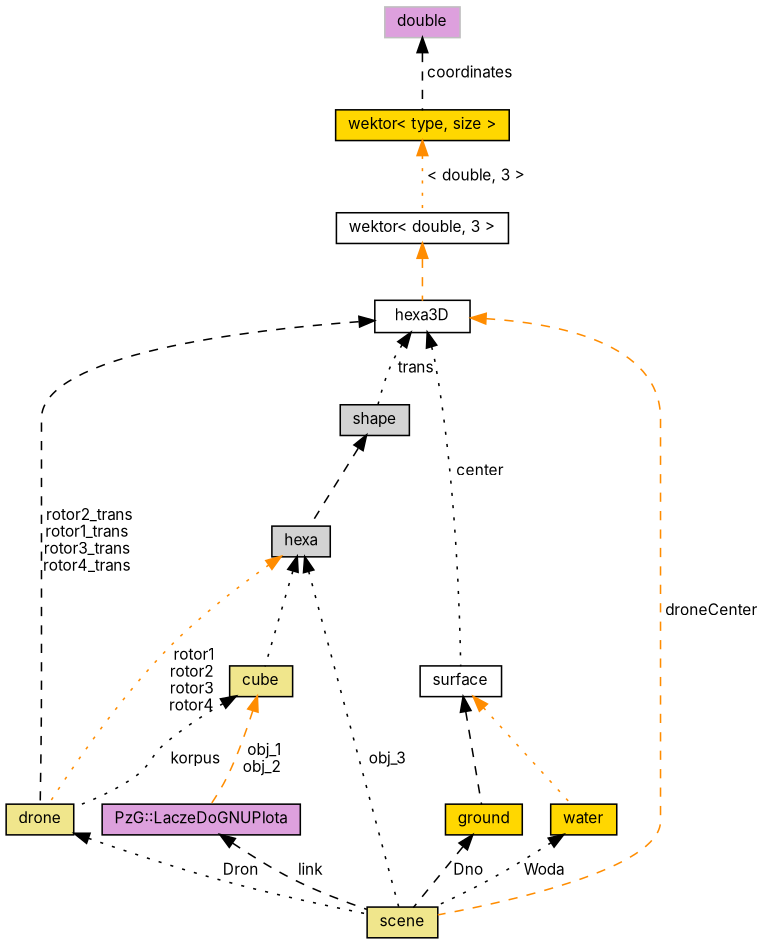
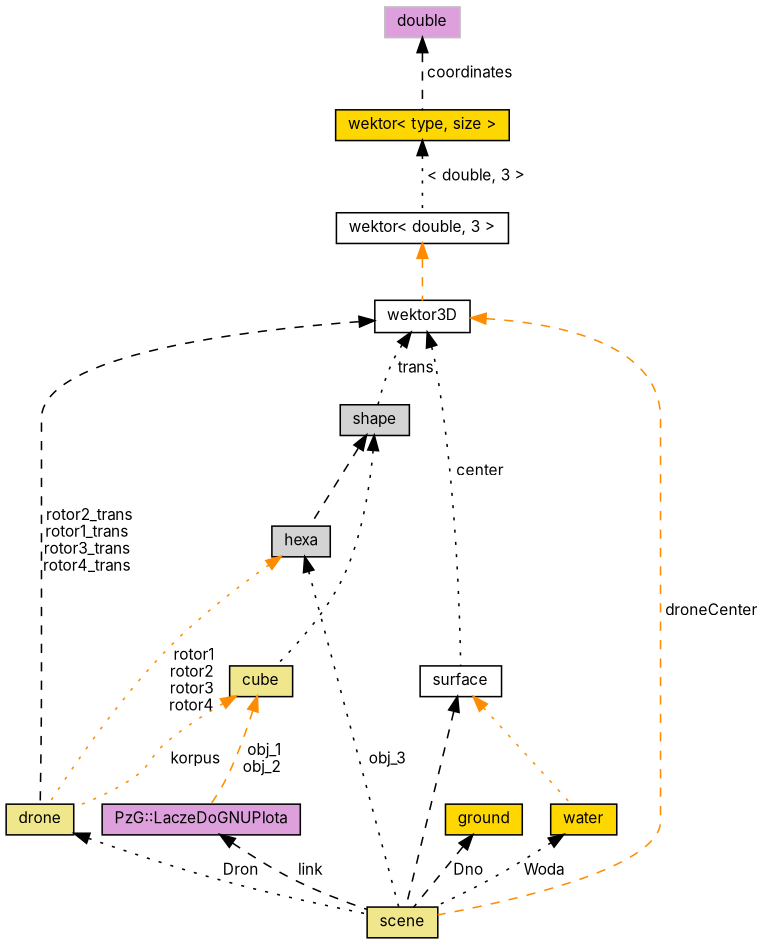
edge "wektor< double, 3 >" -> "wektor< type, size >": color darkorange -> black
node "hexa3D": label "hexa3D" -> "wektor3D"
edge "cube" -> "hexa": now "cube" -> "shape"
edge "ground" -> "surface": now "scene" -> "surface"
edge "drone" -> "cube": color black -> darkorange
